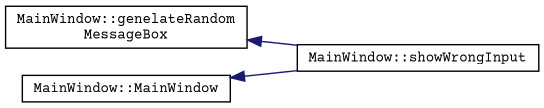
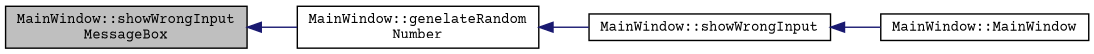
node "MainWindow::genelateRandom MessageBox": label "MainWindow::genelateRandom MessageBox" -> "MainWindow::genelateRandom Number"
node "MainWindow::showWrongInput MessageBox": added
edge "MainWindow::showWrongInput" -> "MainWindow::MainWindow": reversed
